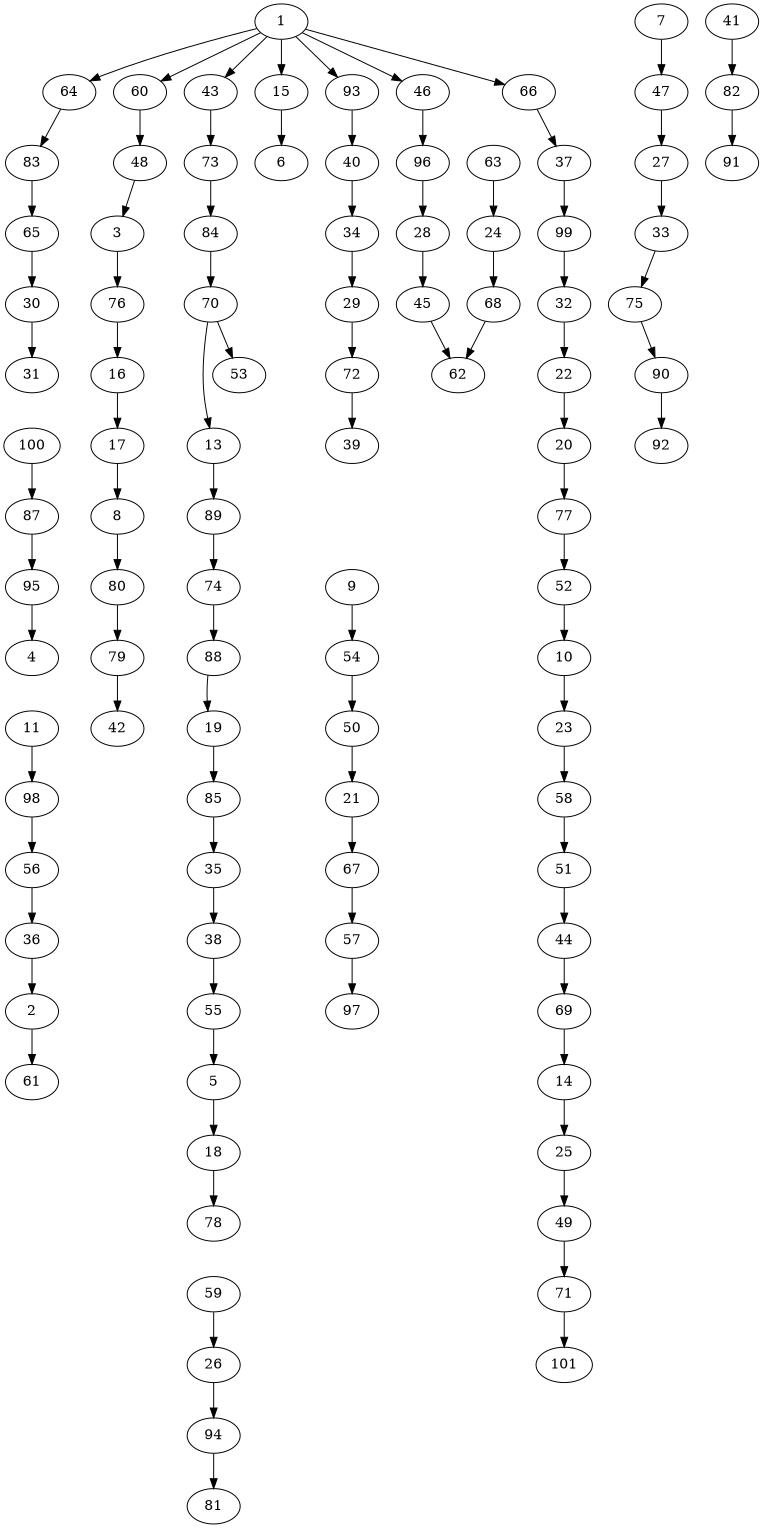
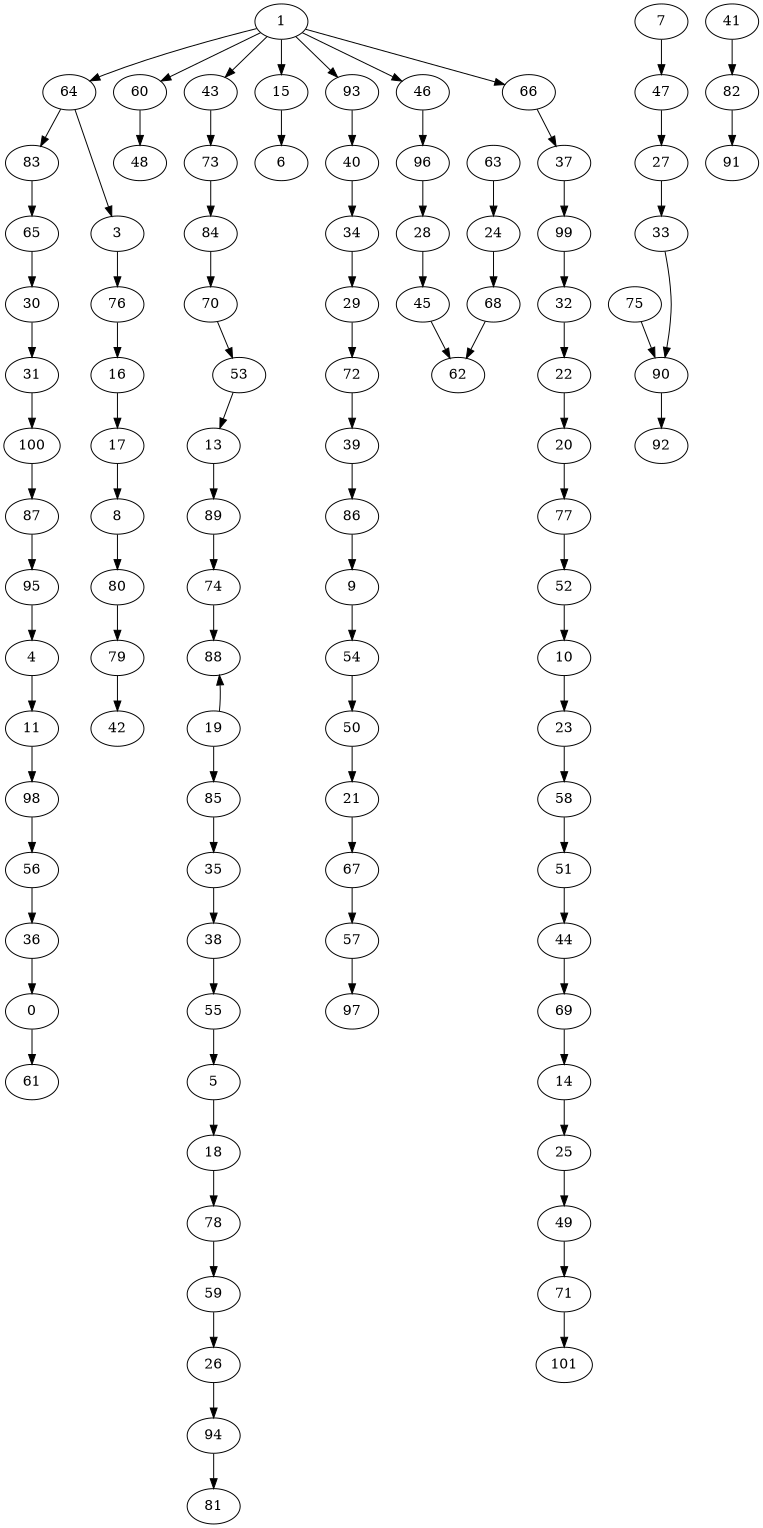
edge "48" -> "3": now "64" -> "3"
edge "33" -> "75": now "33" -> "90"
edge "70" -> "13": now "53" -> "13"
edge "31" -> "100": added
node "86": added
edge "4" -> "11": added
edge "88" -> "19": reversed
node "2": label "2" -> "0"
edge "78" -> "59": added
